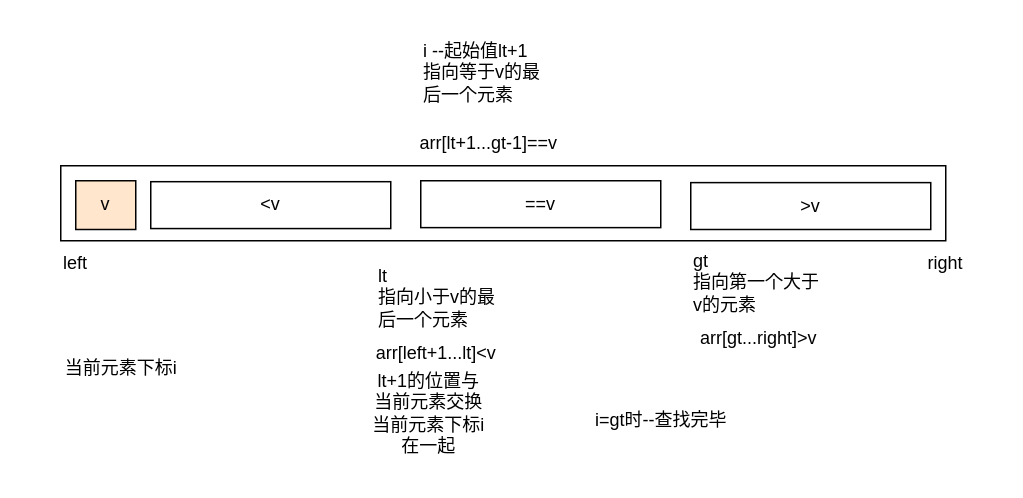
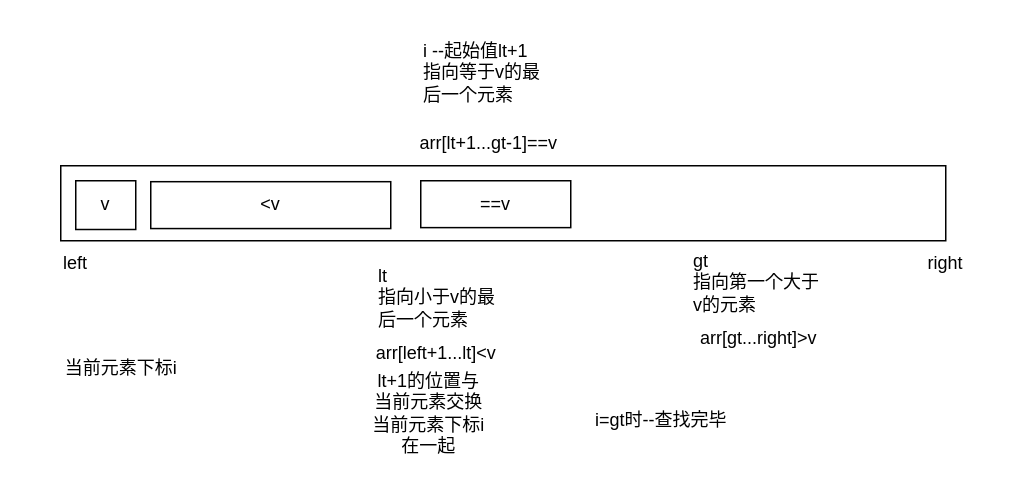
node "==v": size 240x47 -> 150x47
node "v": fillcolor #ffe6cc -> #ffffff
node ">v": removed
